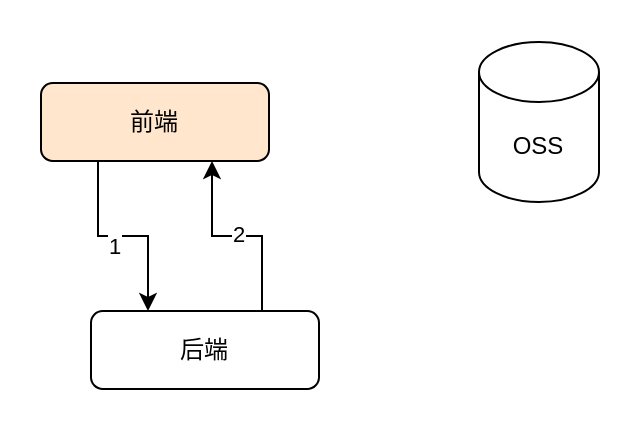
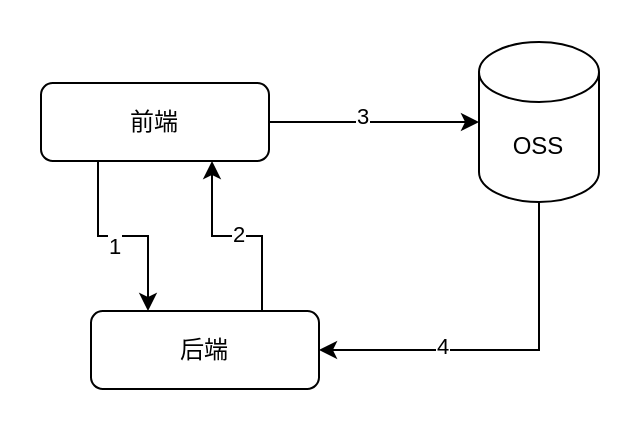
node "前端": fillcolor #ffe6cc -> #ffffff
edge "前端" -> "OSS": added, label "3"
edge "OSS" -> "后端": added, label "4"
